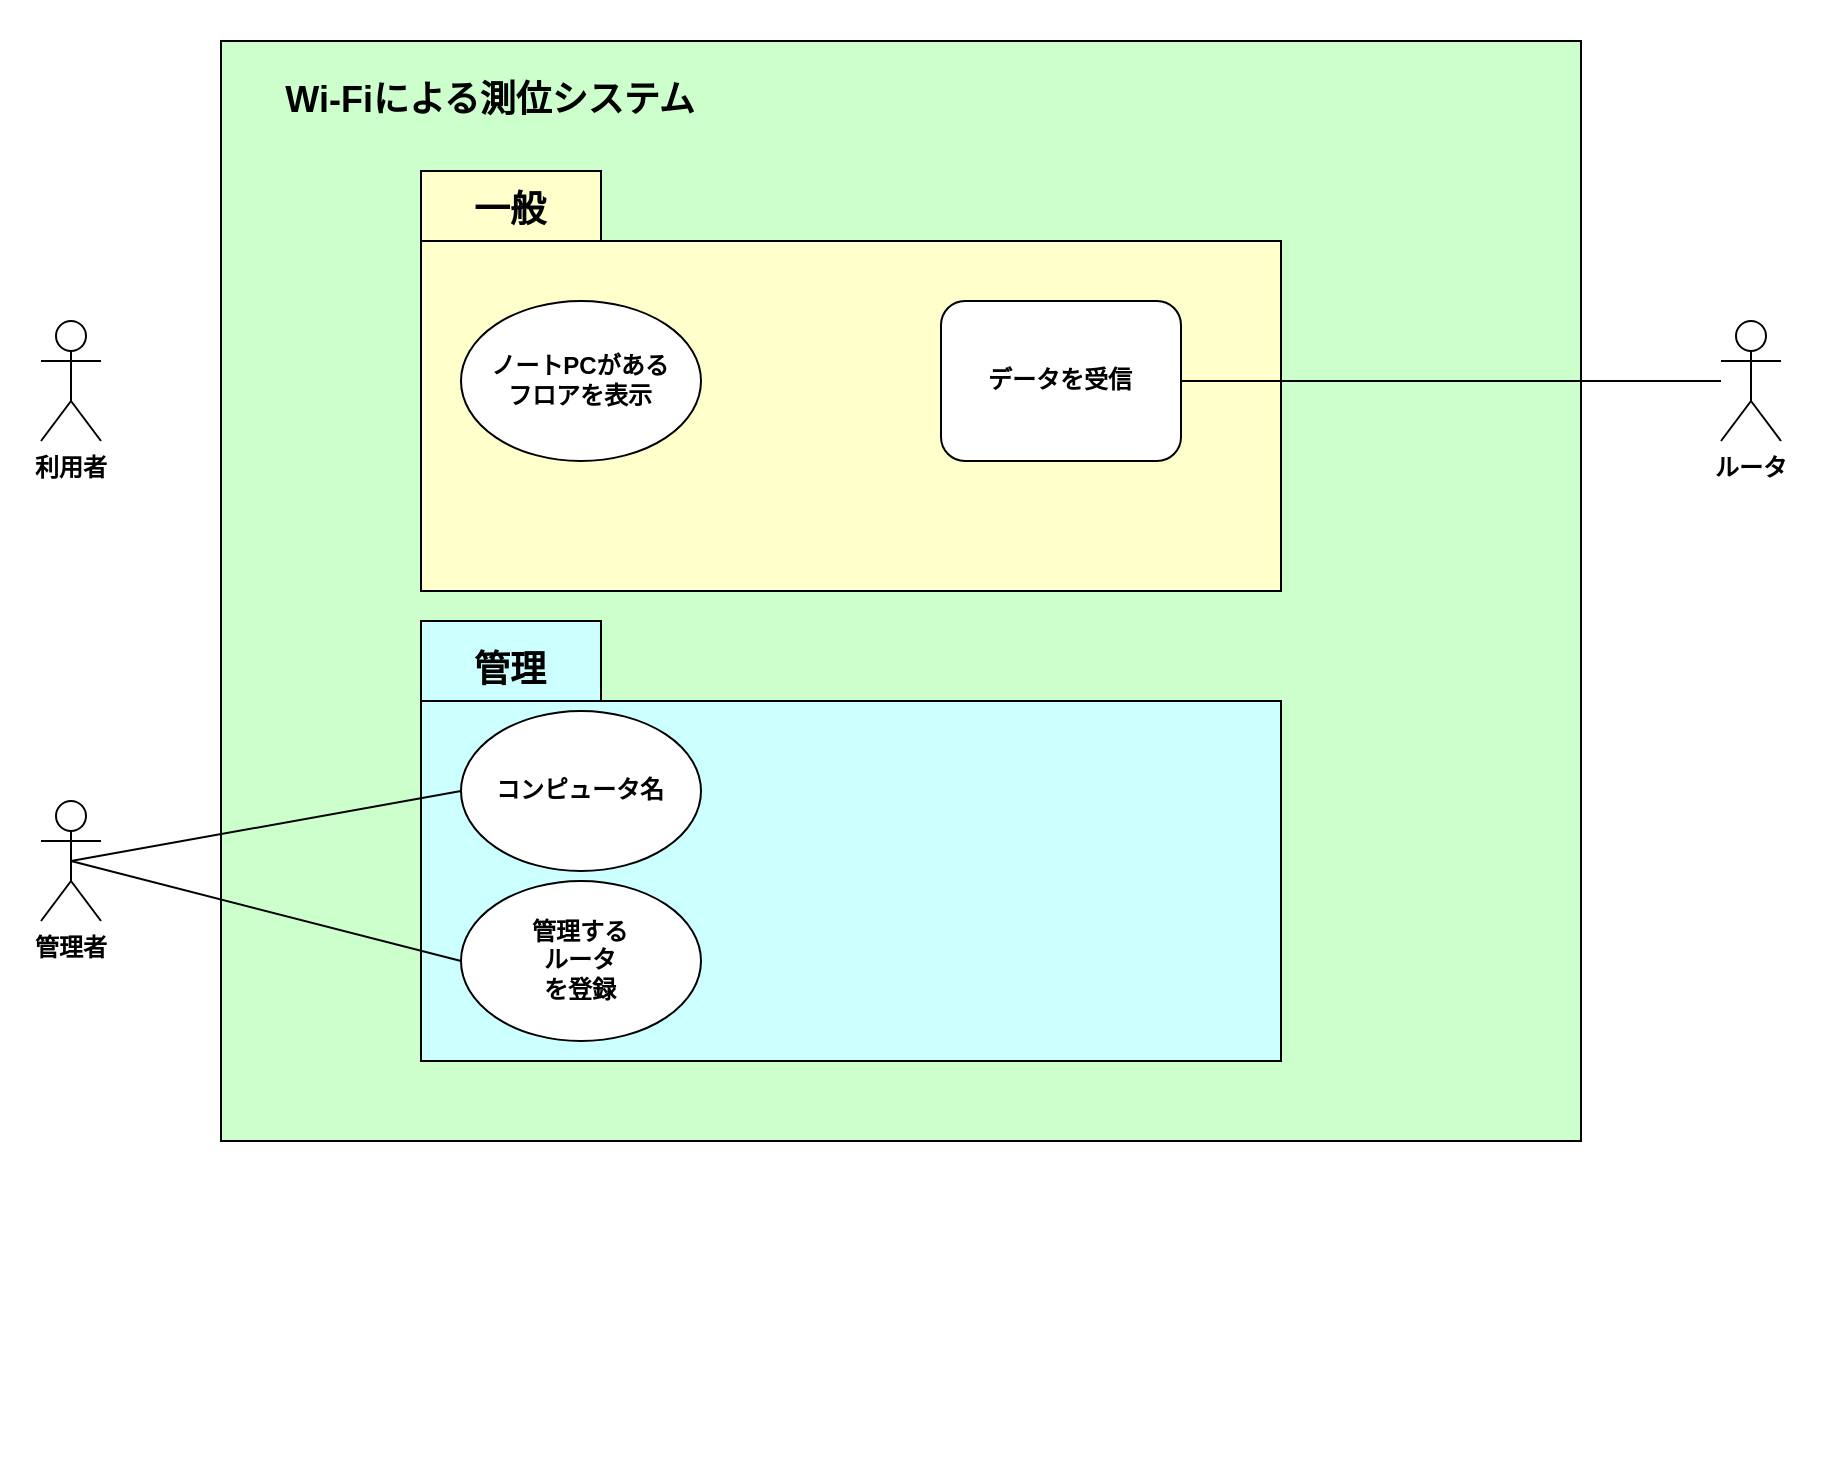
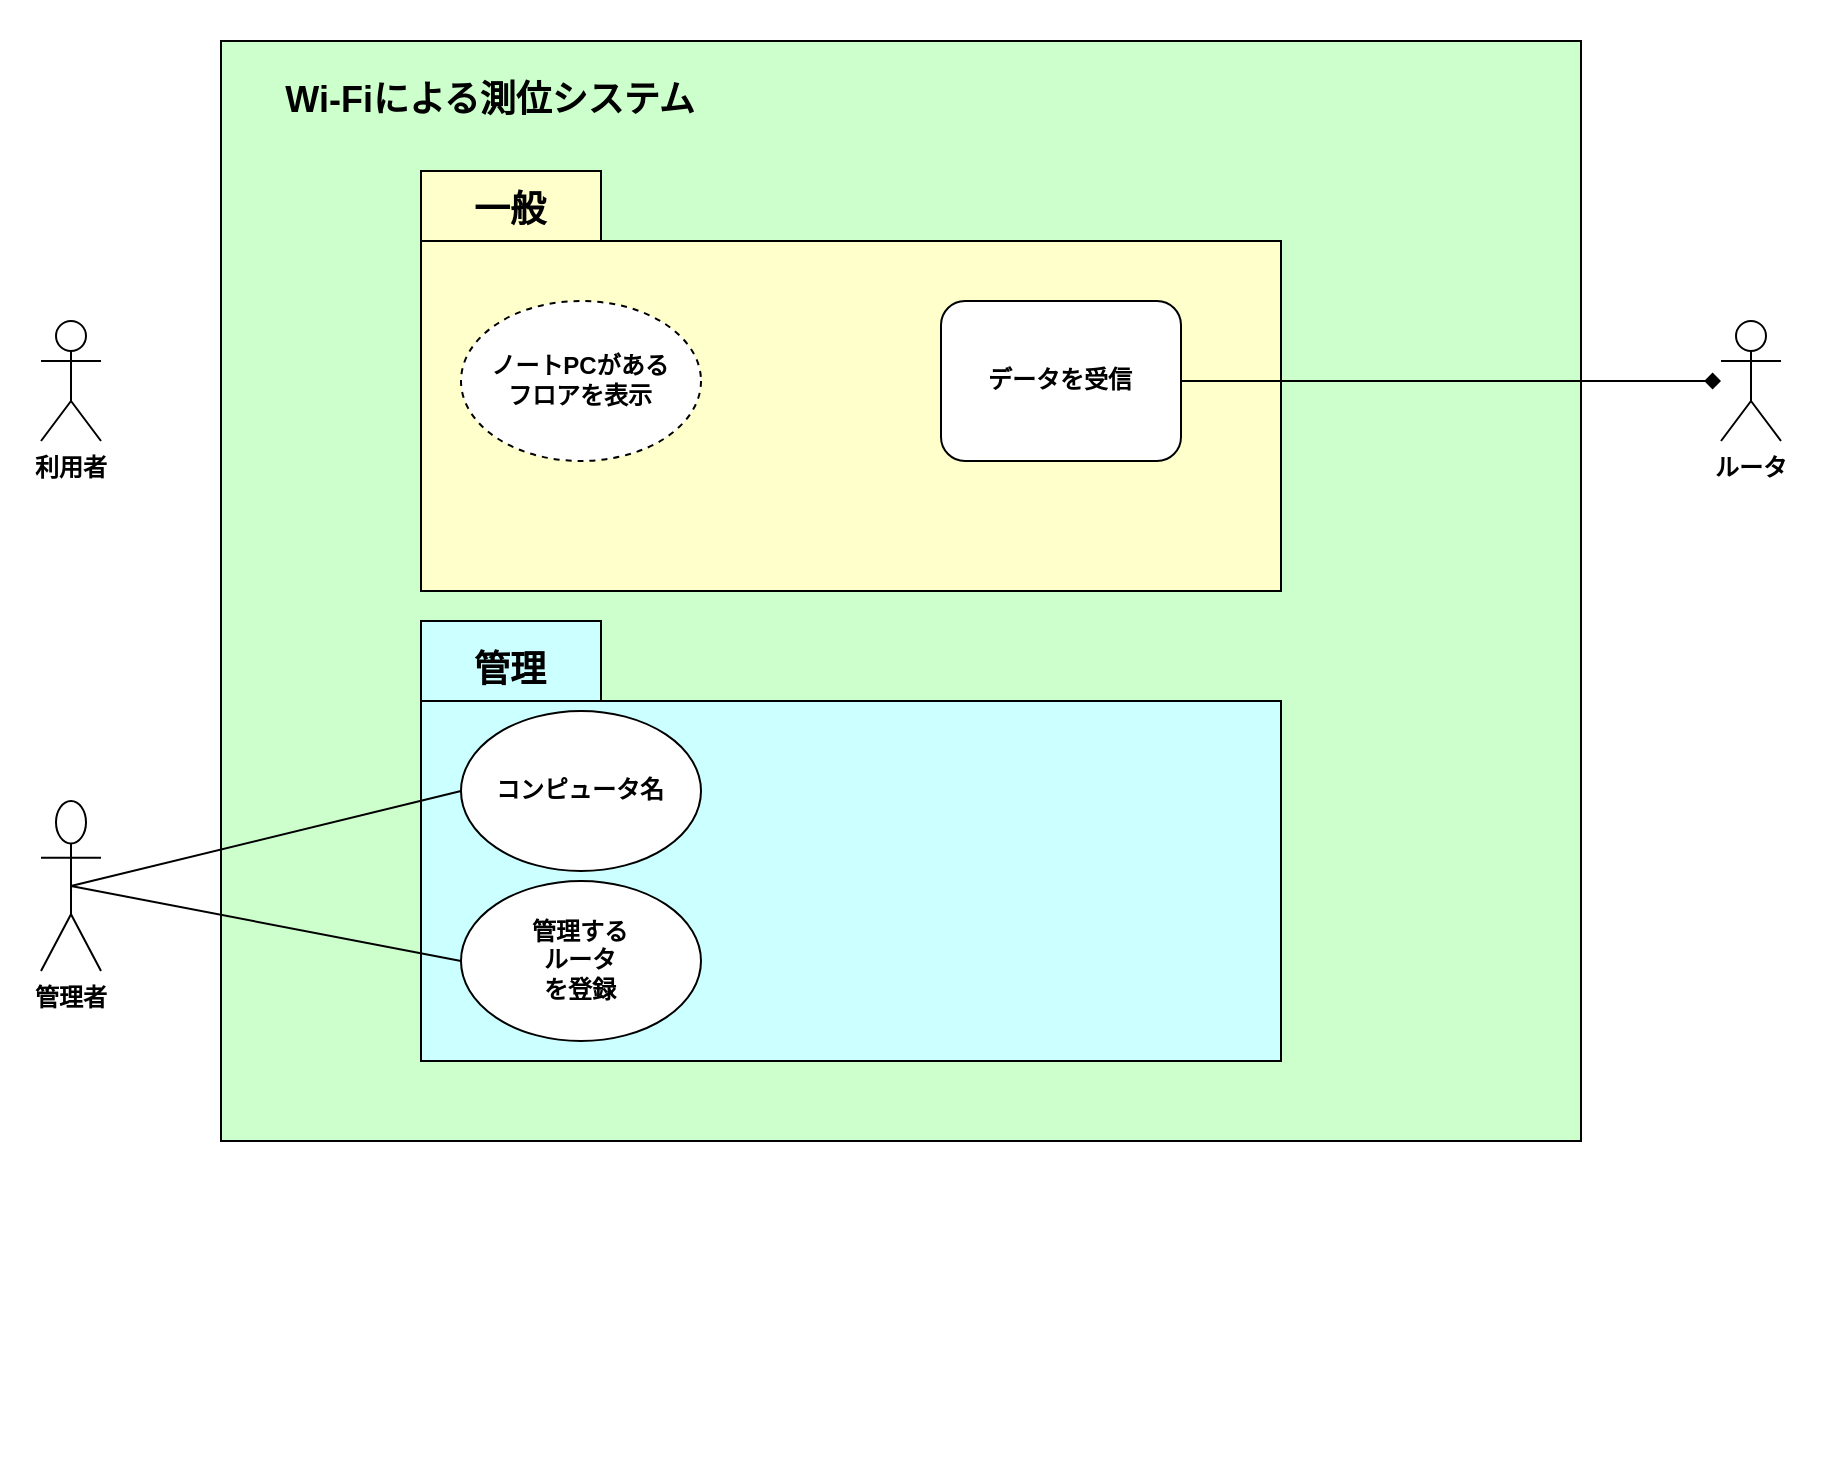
node "ノートPCがある フロアを表示": style solid -> dashed
edge "データを受信" -- "ルータ": arrowhead none -> diamond
node "管理者": size 60x120 -> 60x170
